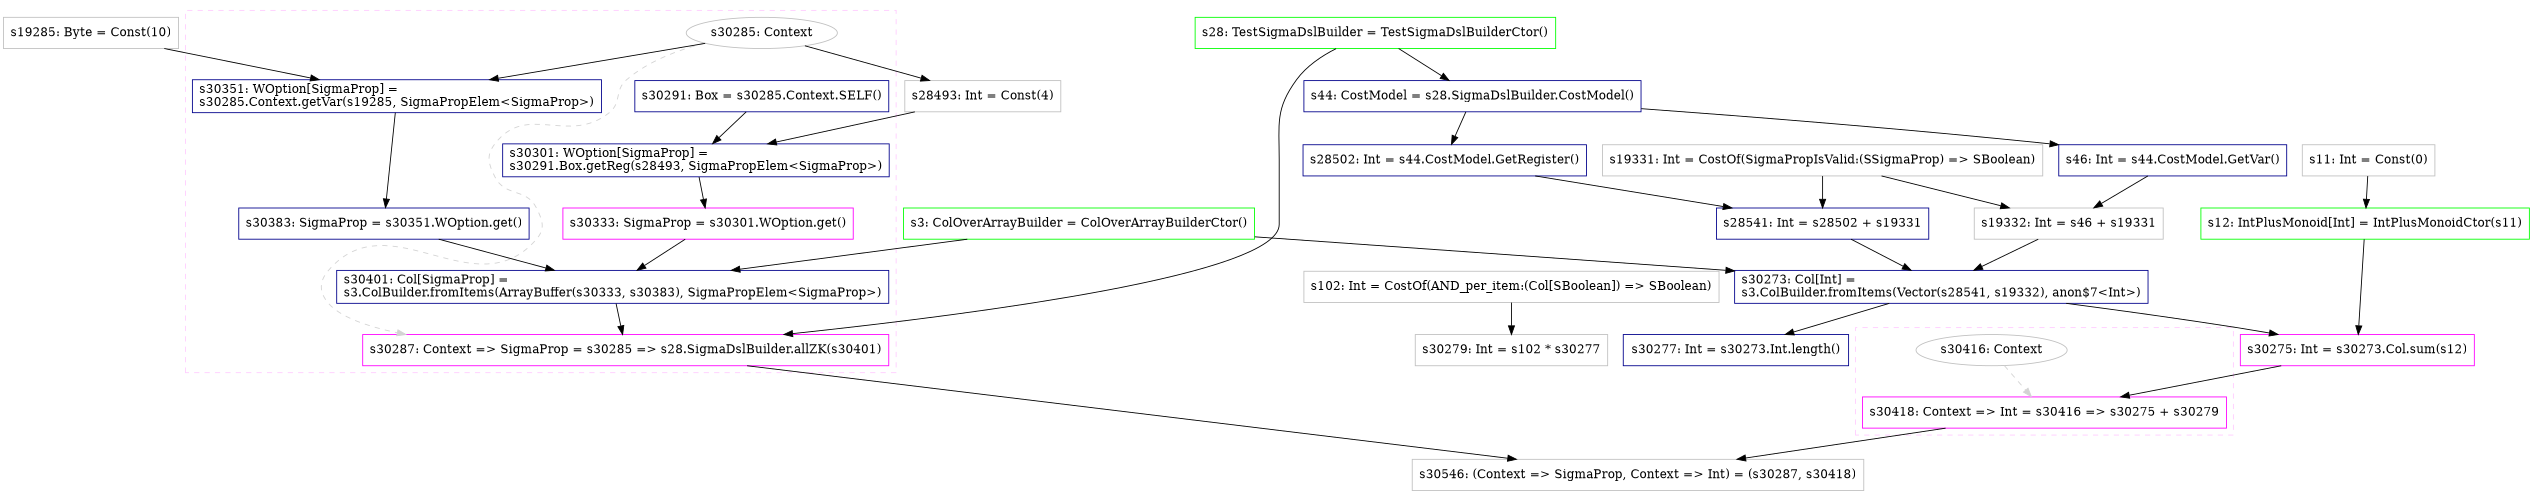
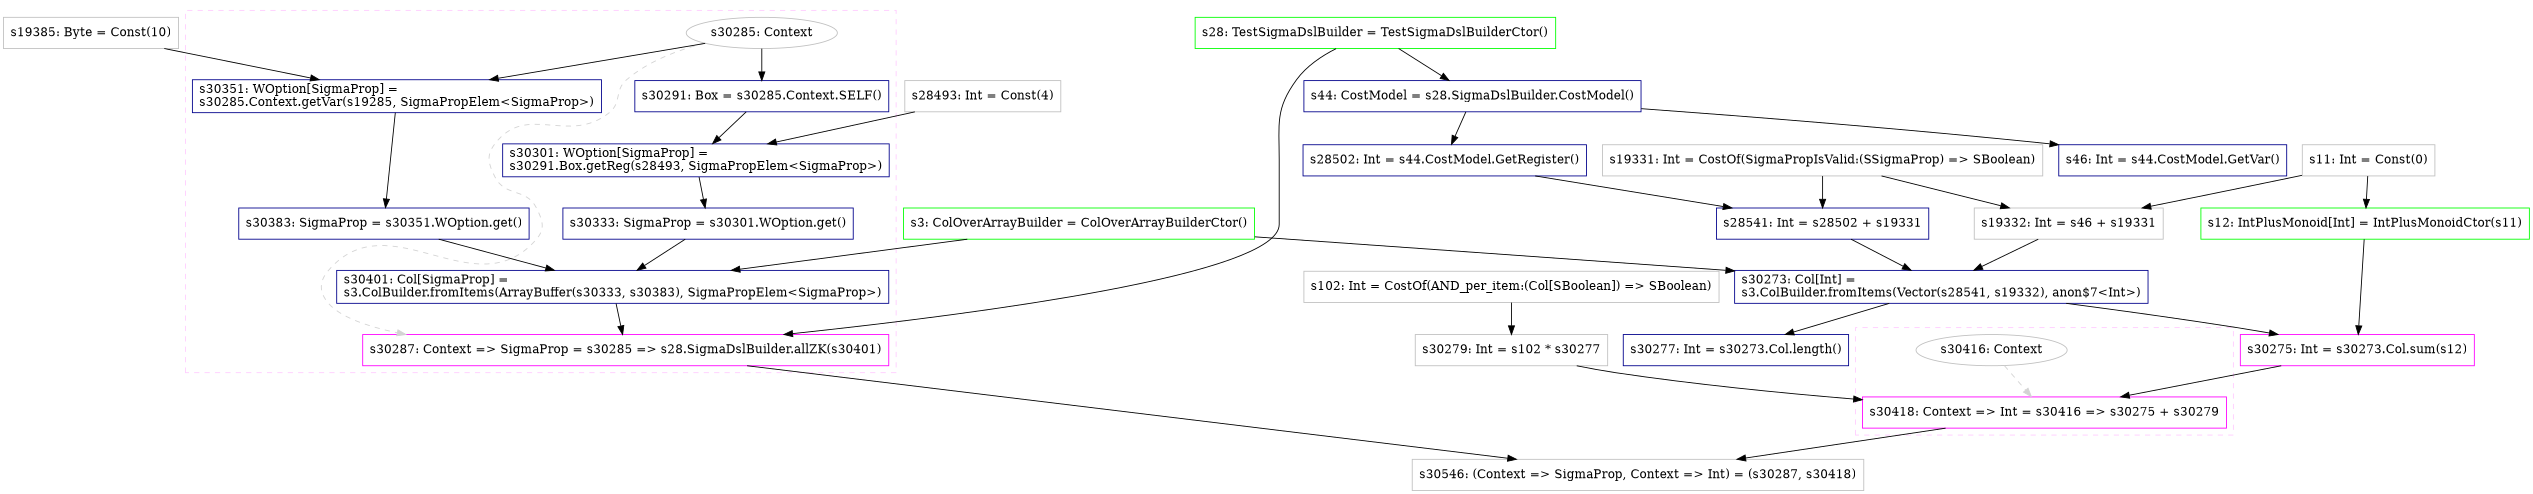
node "s19285: Byte = Const(10)": label "s19285: Byte = Const(10)" -> "s19385: Byte = Const(10)"
edge "s30285: Context" -> "s28493: Int = Const(4)": now "s30285: Context" -> "s30291: Box = s30285.Context.SELF()"
edge "s46: Int = s44.CostModel.GetVar()" -> "s19332: Int = s46 + s19331": now "s11: Int = Const(0)" -> "s19332: Int = s46 + s19331"
node "s30333: SigmaProp = s30301.WOption.get()": color magenta -> darkblue
node "s30277: Int = s30273.Int.length()": label "s30277: Int = s30273.Int.length()" -> "s30277: Int = s30273.Col.length()"
edge "s30279: Int = s102 * s30277" -> "s30418: Context => Int = s30416 => s30275 + s30279": added
